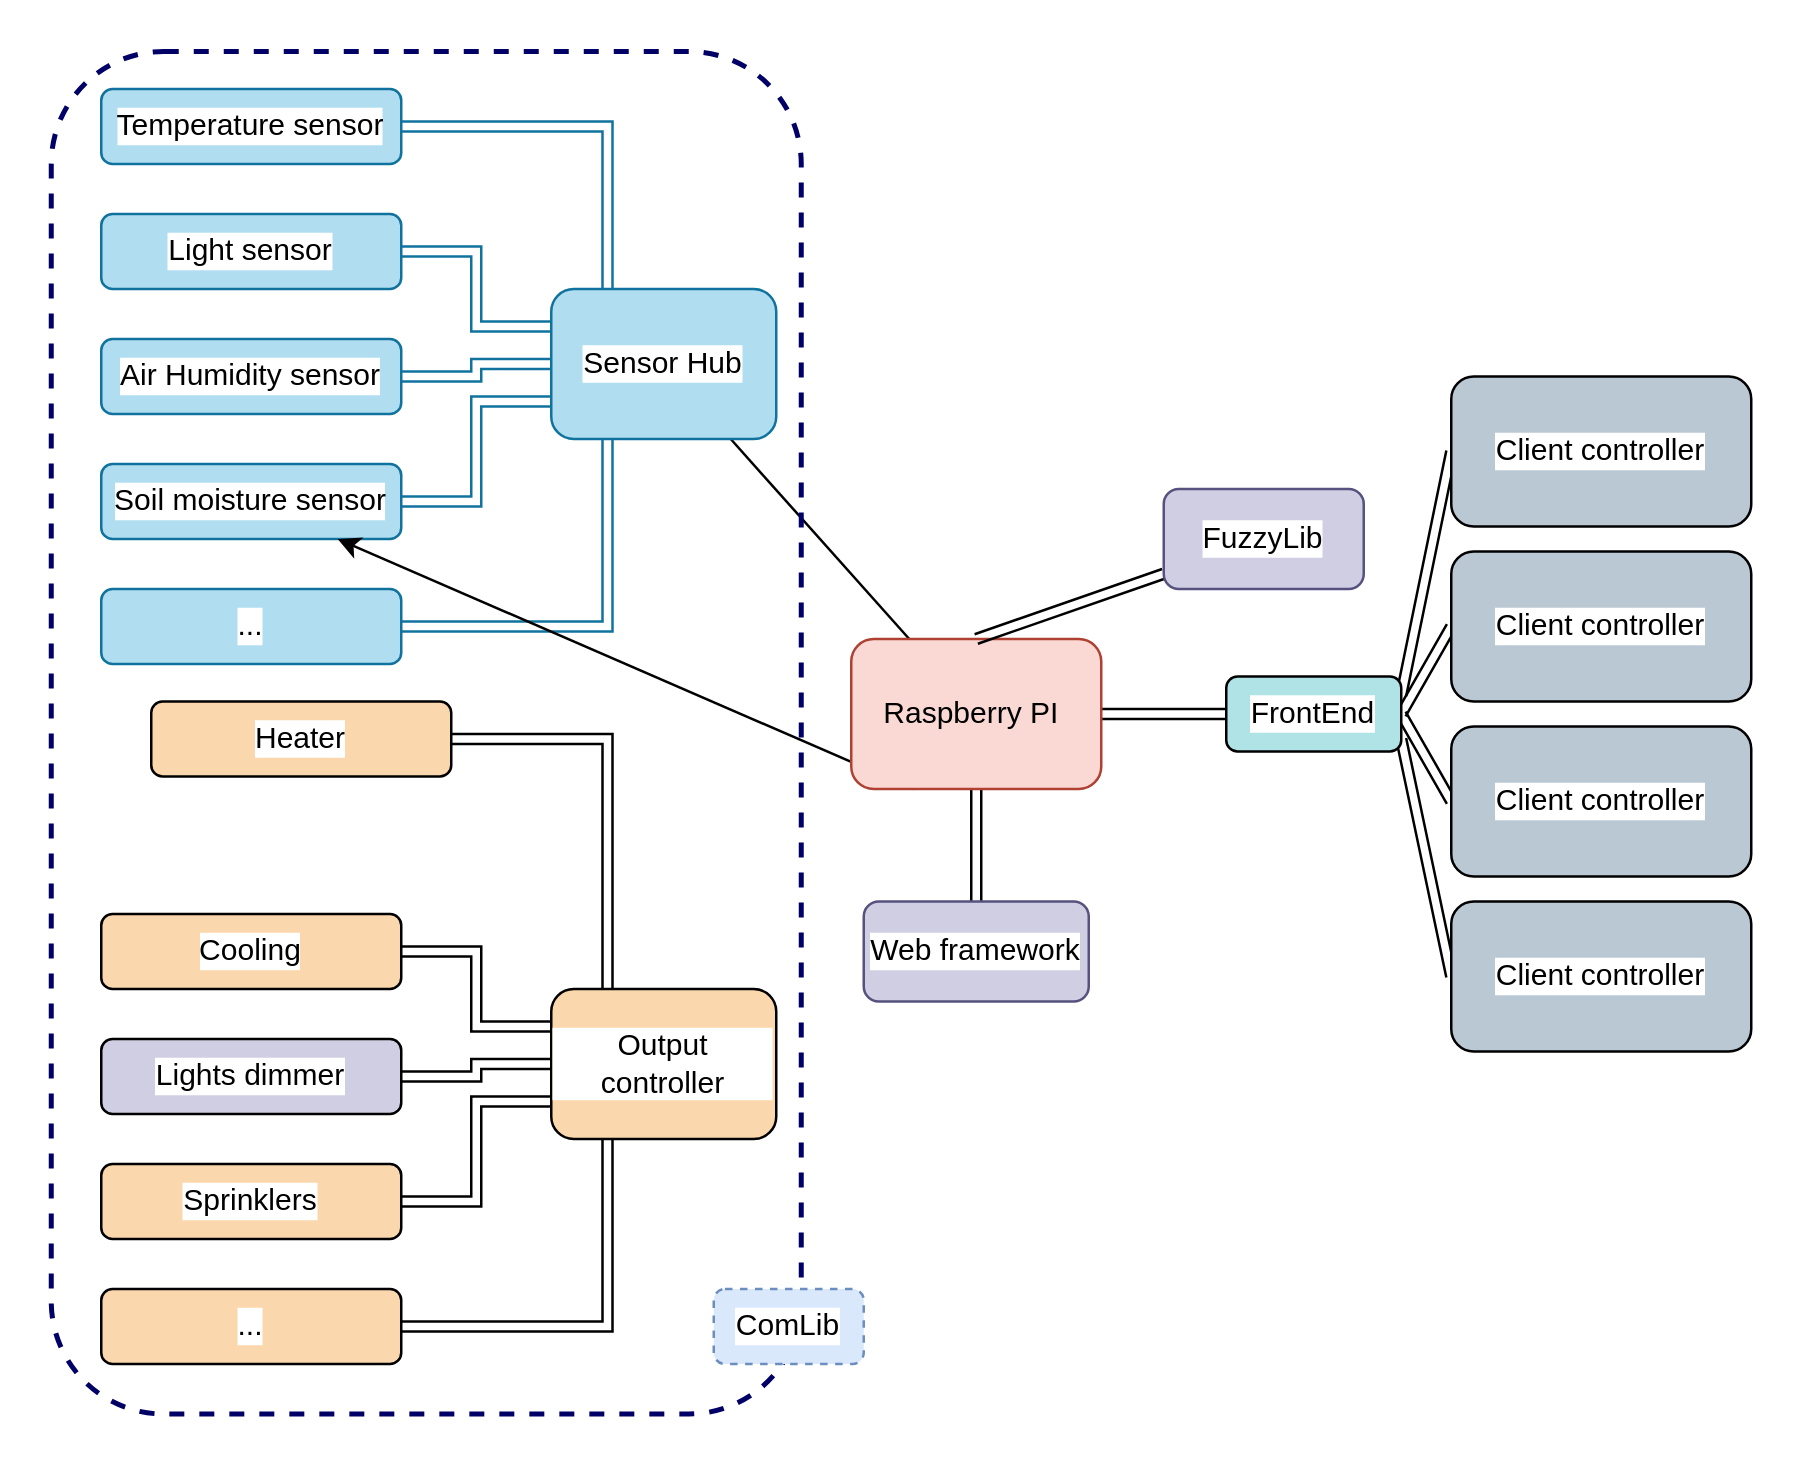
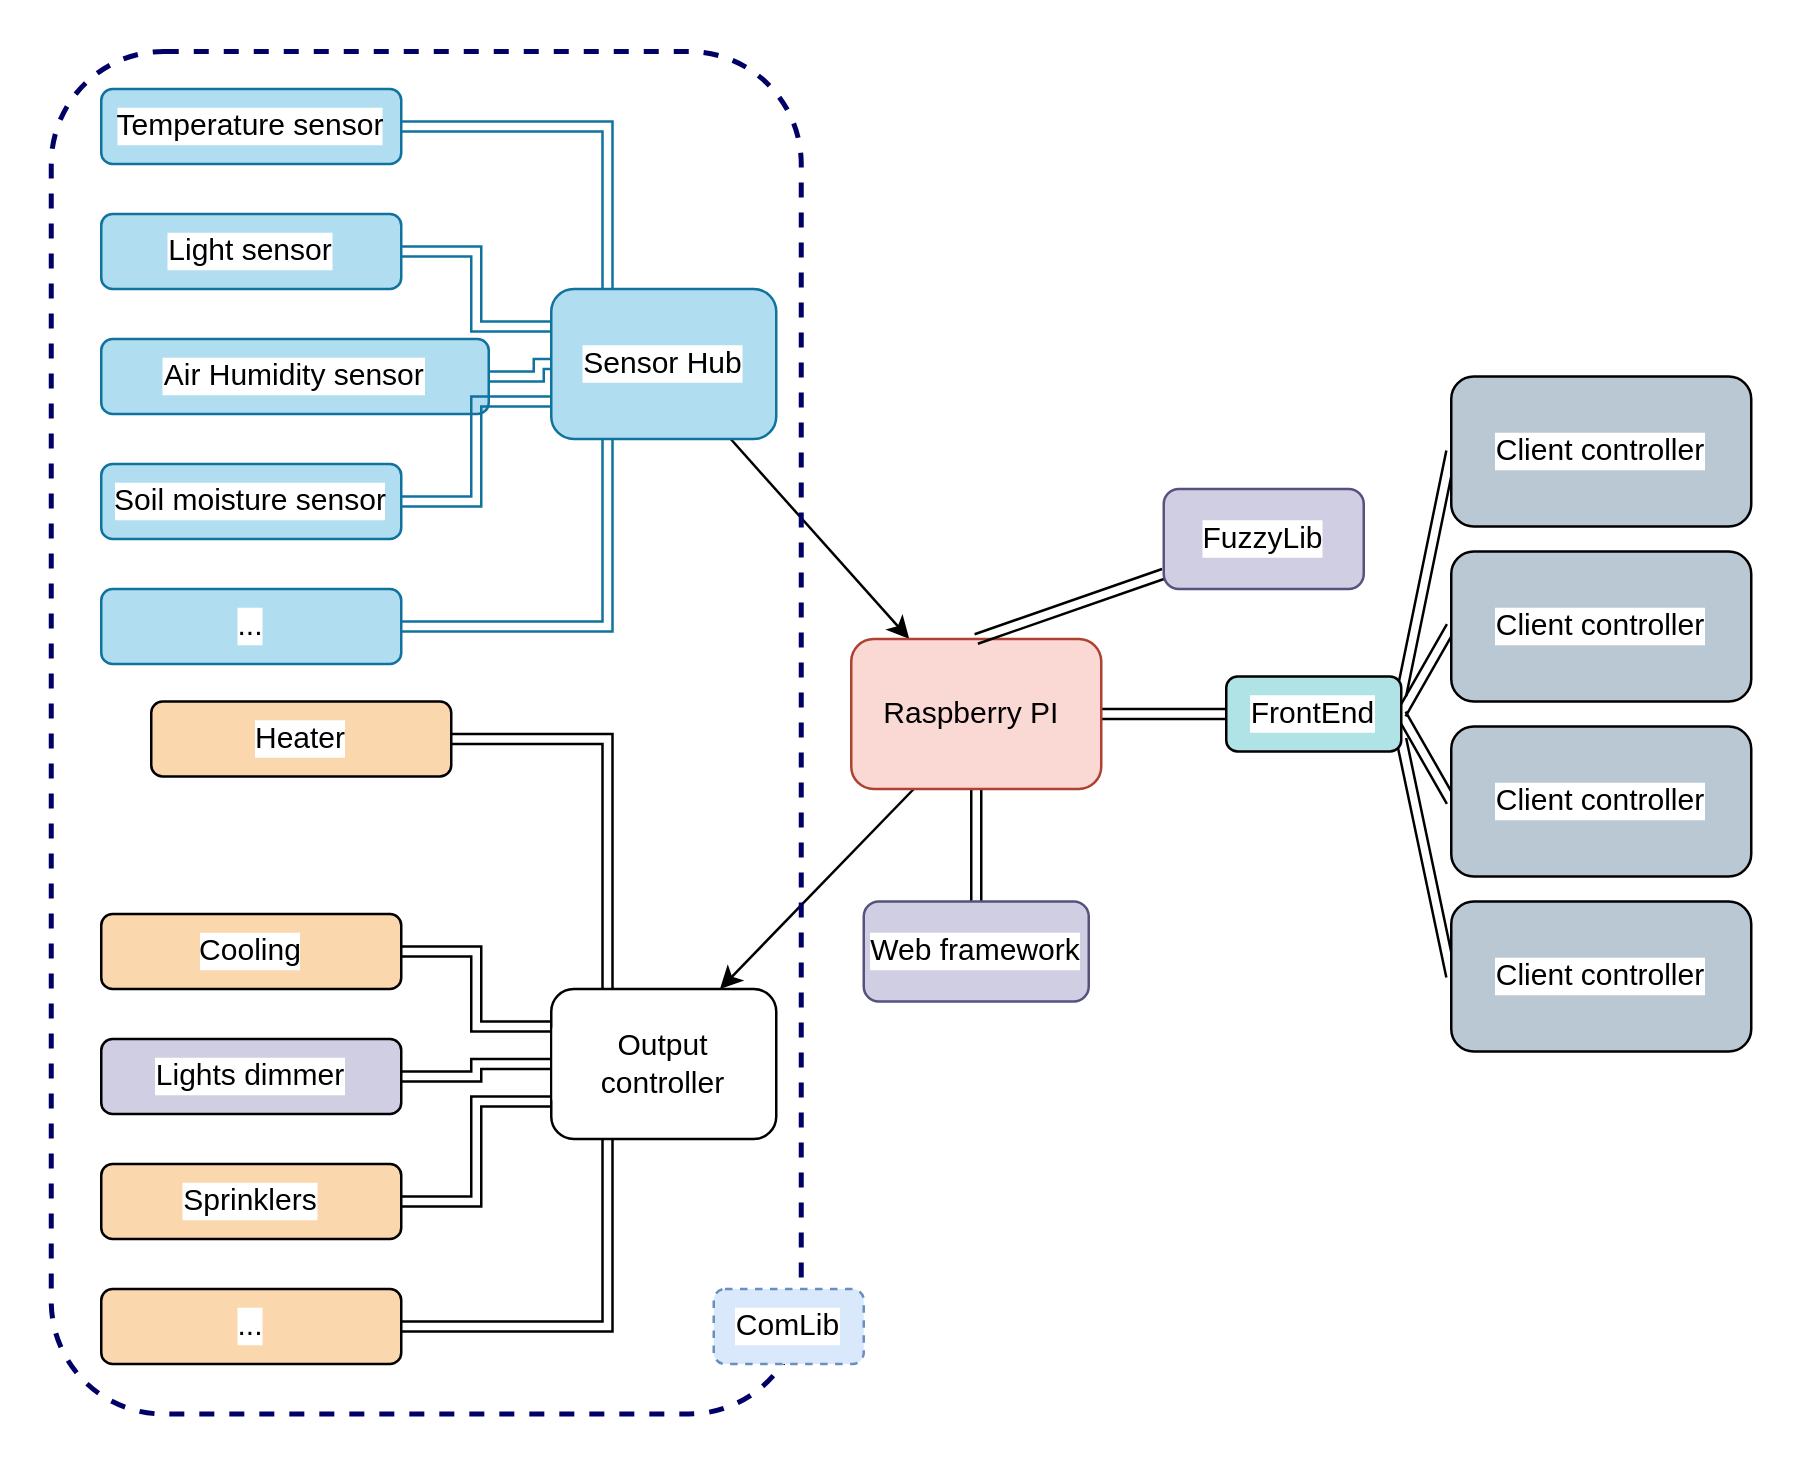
node "Air Humidity sensor": size 300x75 -> 388x75
edge "Sensor Hub" -- "Raspberry PI": arrowhead none -> classic
edge "Raspberry PI" -> "Soil moisture sensor": now "Raspberry PI" -> "Output controller"
node "Output controller": fillcolor #fad7ac -> #ffffff
